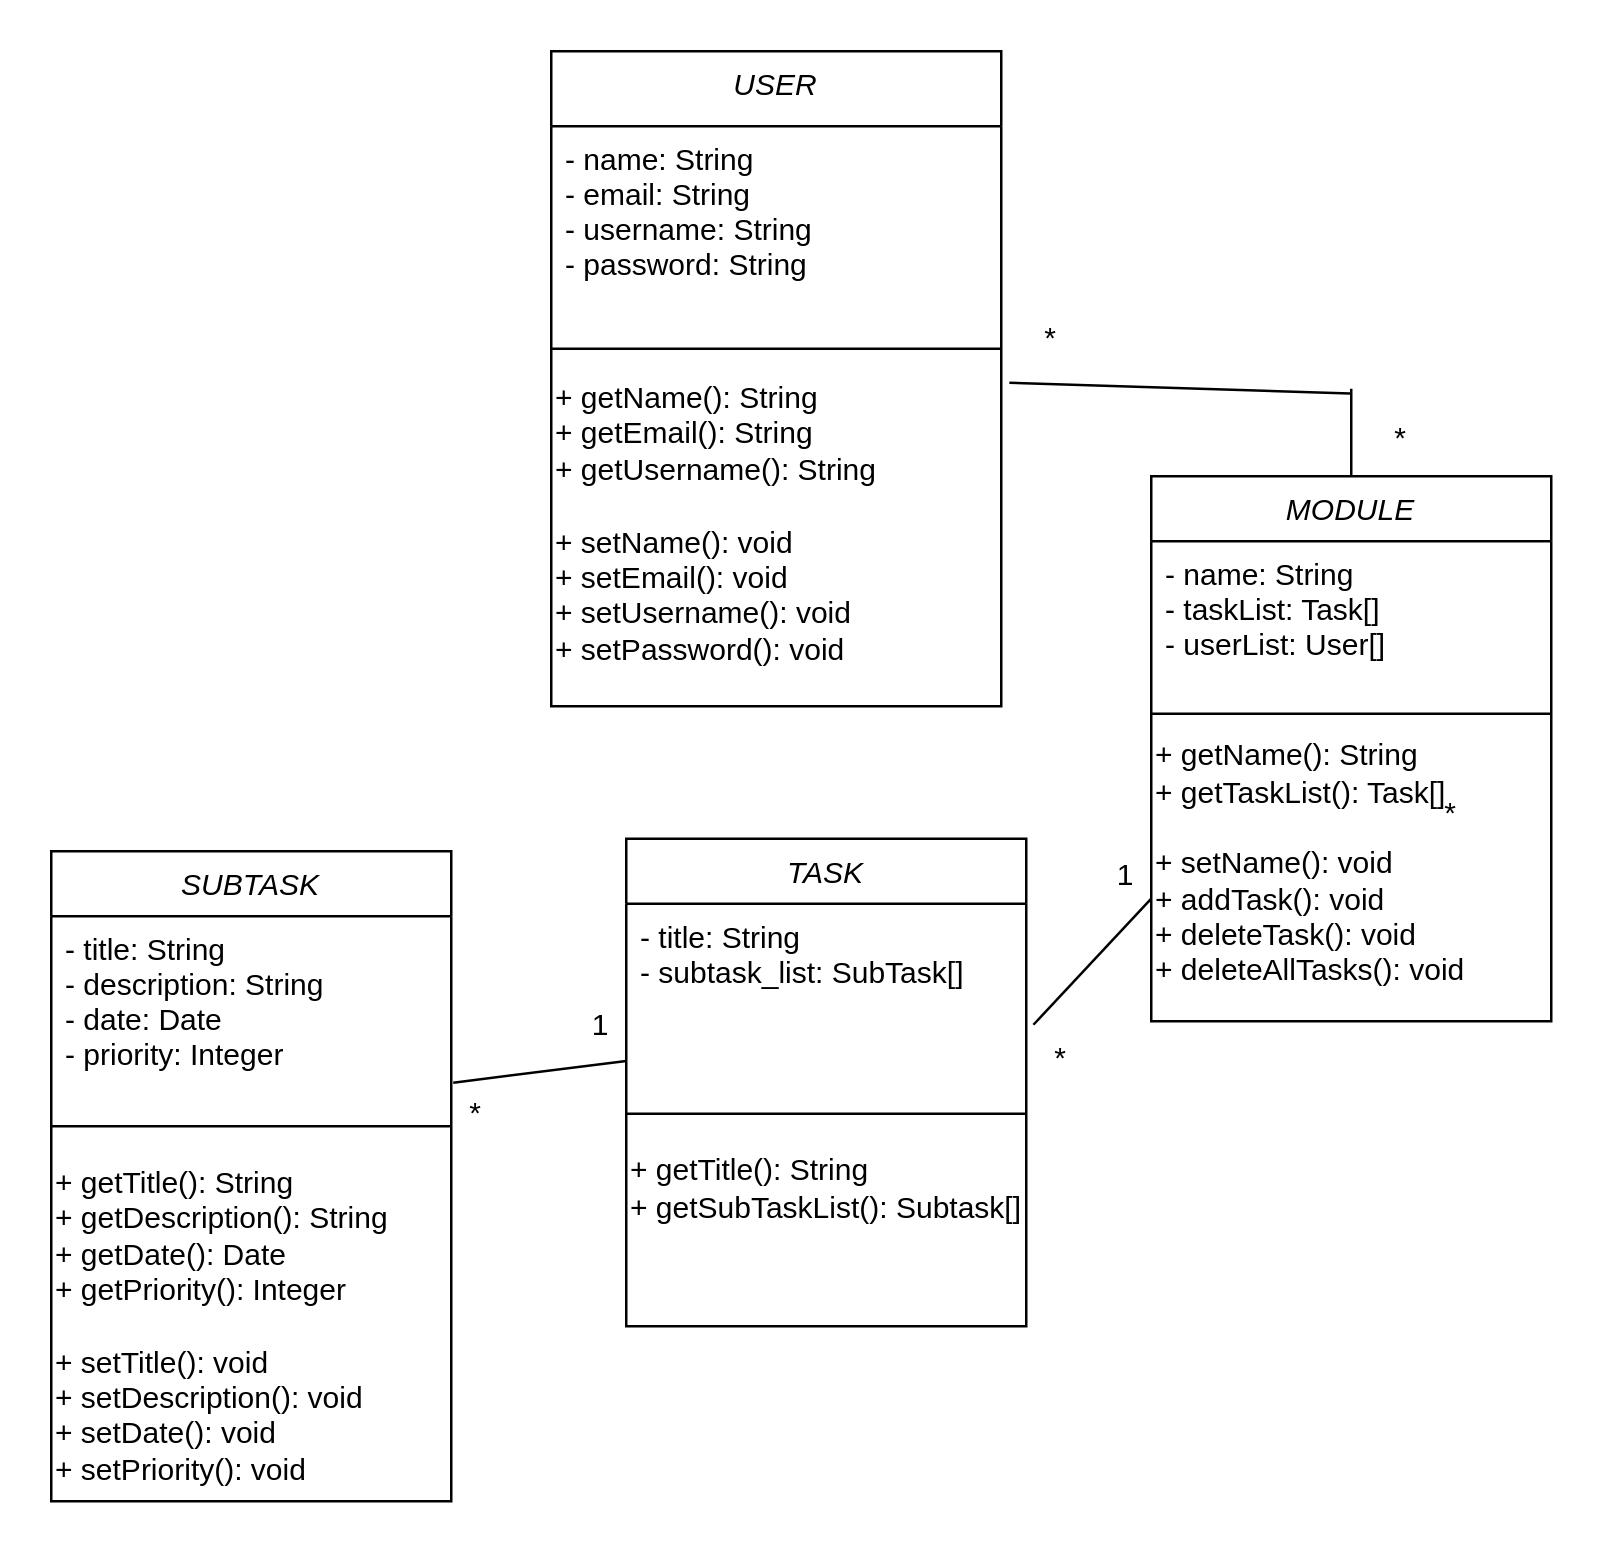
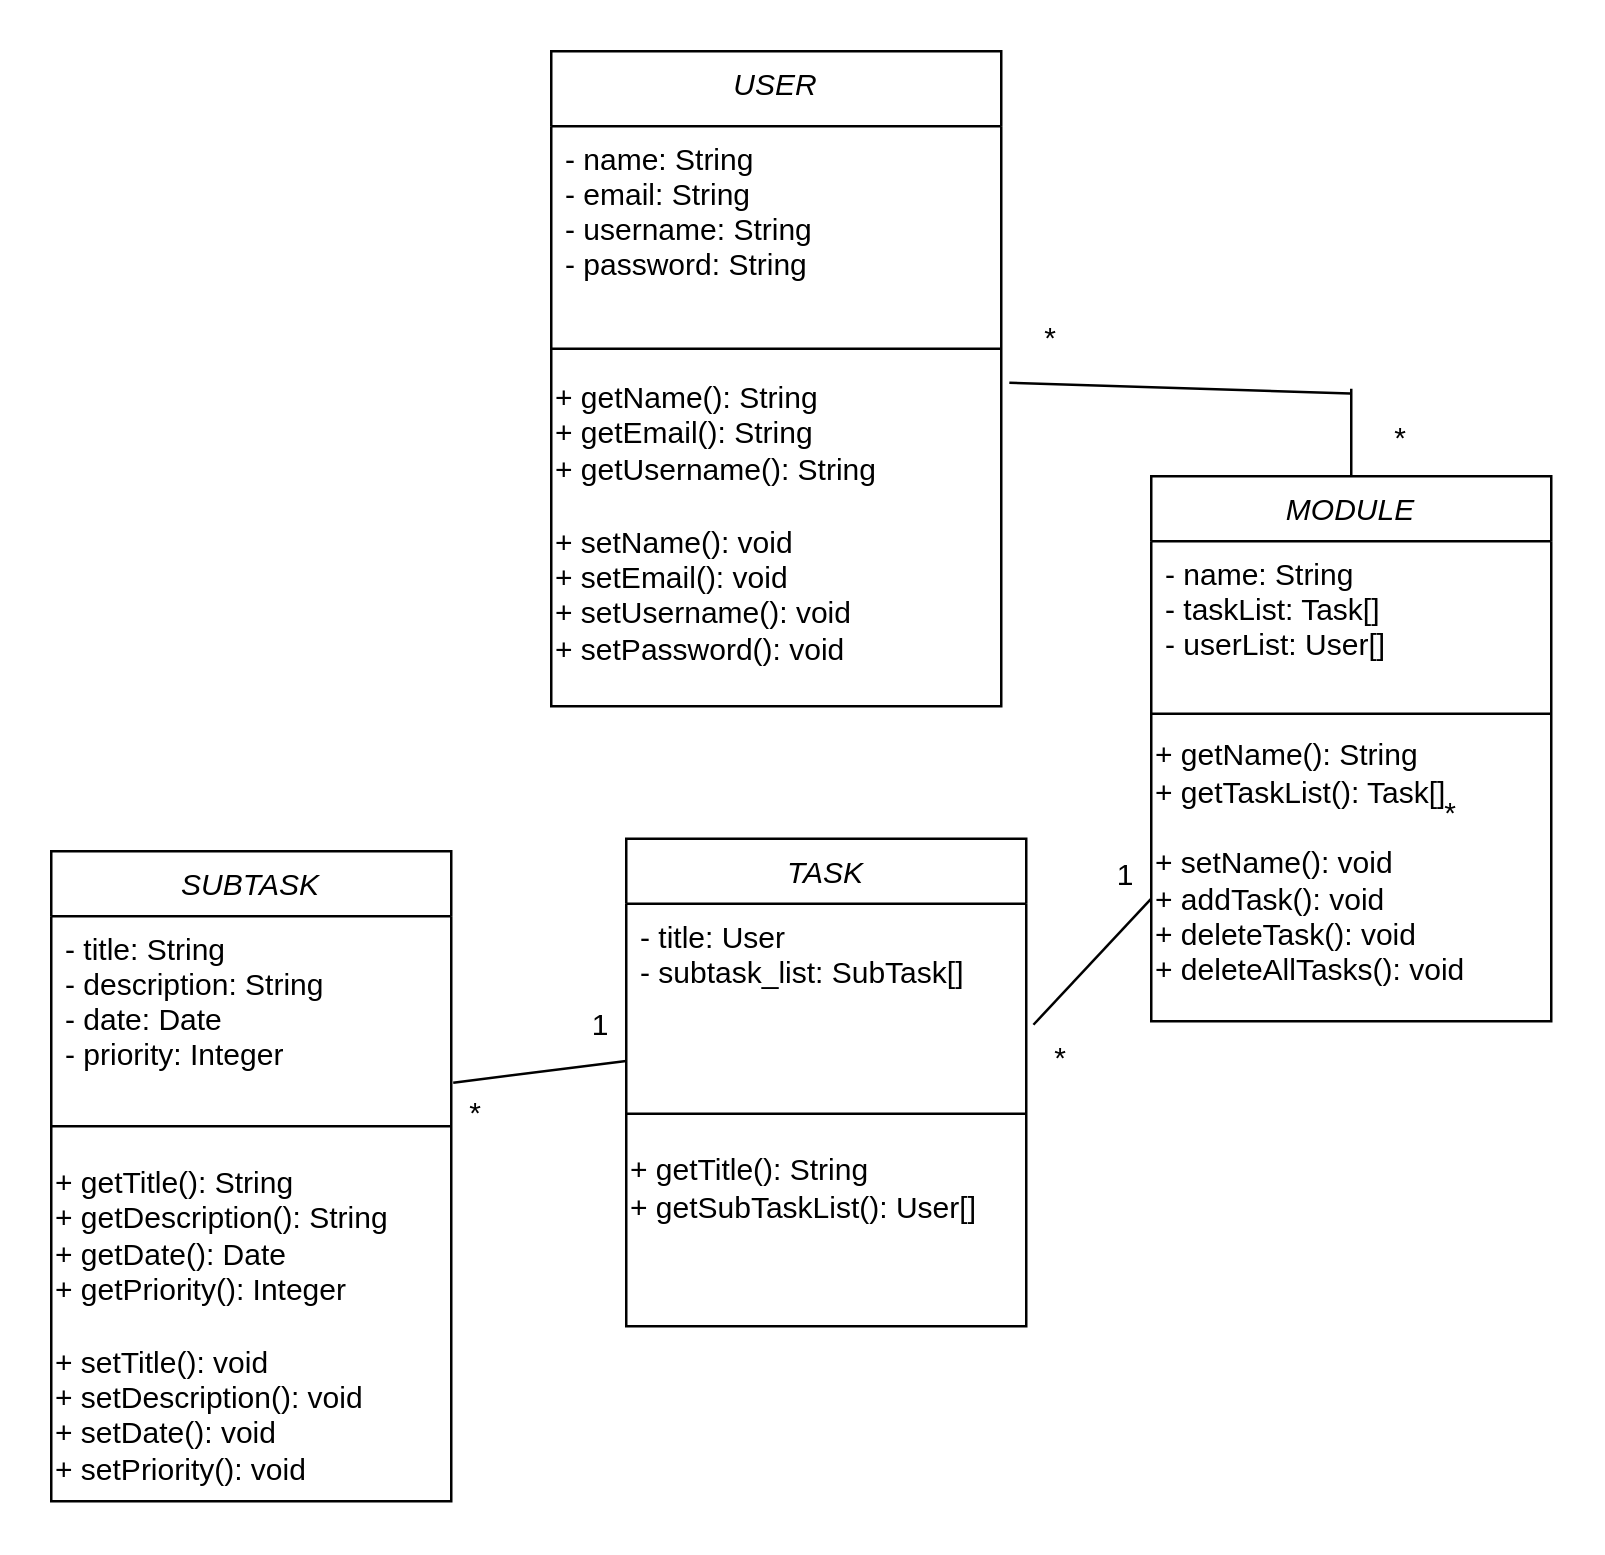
node "- title: String - subtask_list: SubTask[]": label "- title: String - subtask_list: SubTask[]" -> "- title: User - subtask_list: SubTask[]"
node "+ getTitle(): String + getSubTaskList(): Subtask[]": label "+ getTitle(): String + getSubTaskList(): Subtask[]" -> "+ getTitle(): String + getSubTaskList(): User[]"
